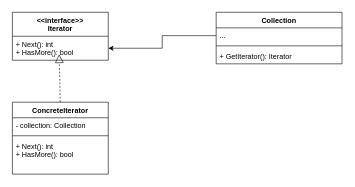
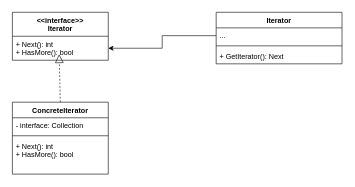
node "Collection": label "Collection" -> "Iterator"
node "+ GetIterator(): Iterator": label "+ GetIterator(): Iterator" -> "+ GetIterator(): Next"
node "- collection: Collection": label "- collection: Collection" -> "- interface: Collection"
